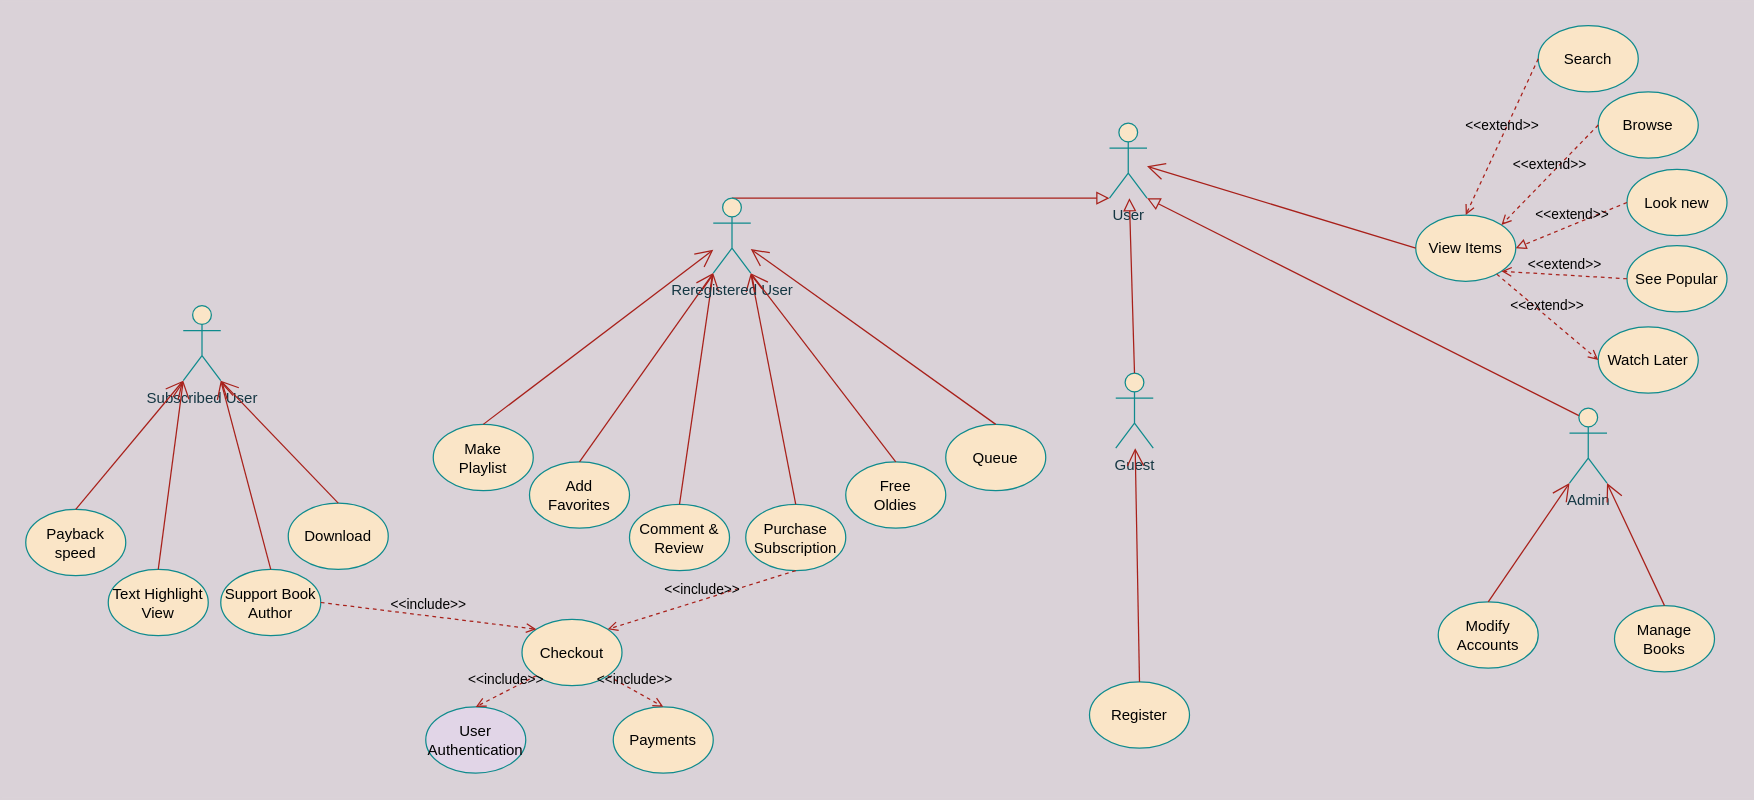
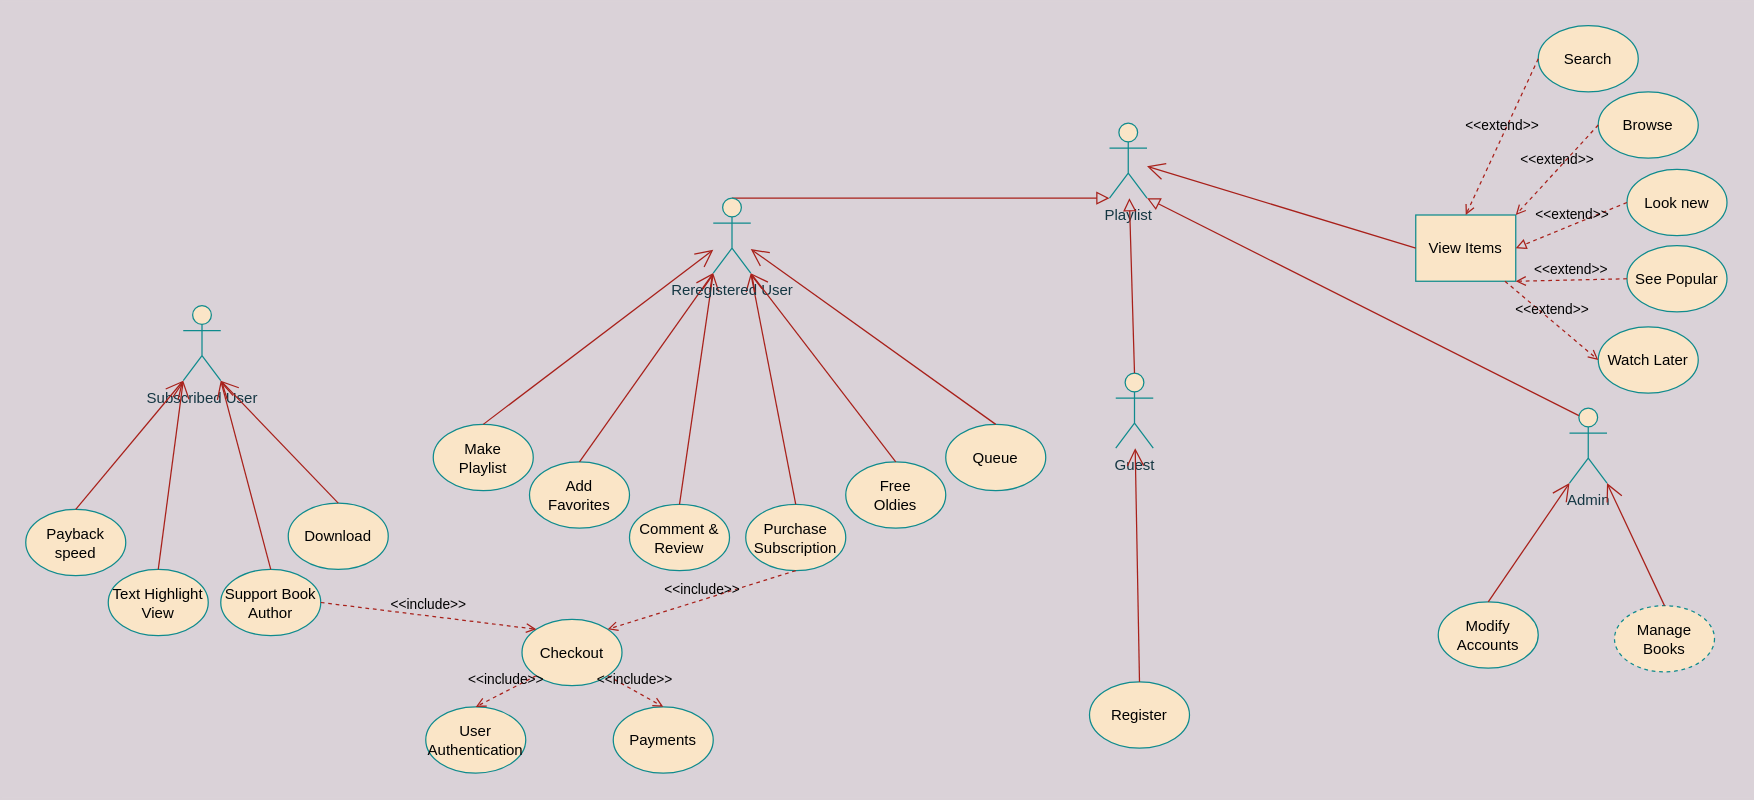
node "User": label "User" -> "Playlist"
node "View Items": shape ellipse -> rectangle
node "Manage Books": style solid -> dashed
node "User Authentication": fillcolor #e1d5e7 -> #fae5c7
